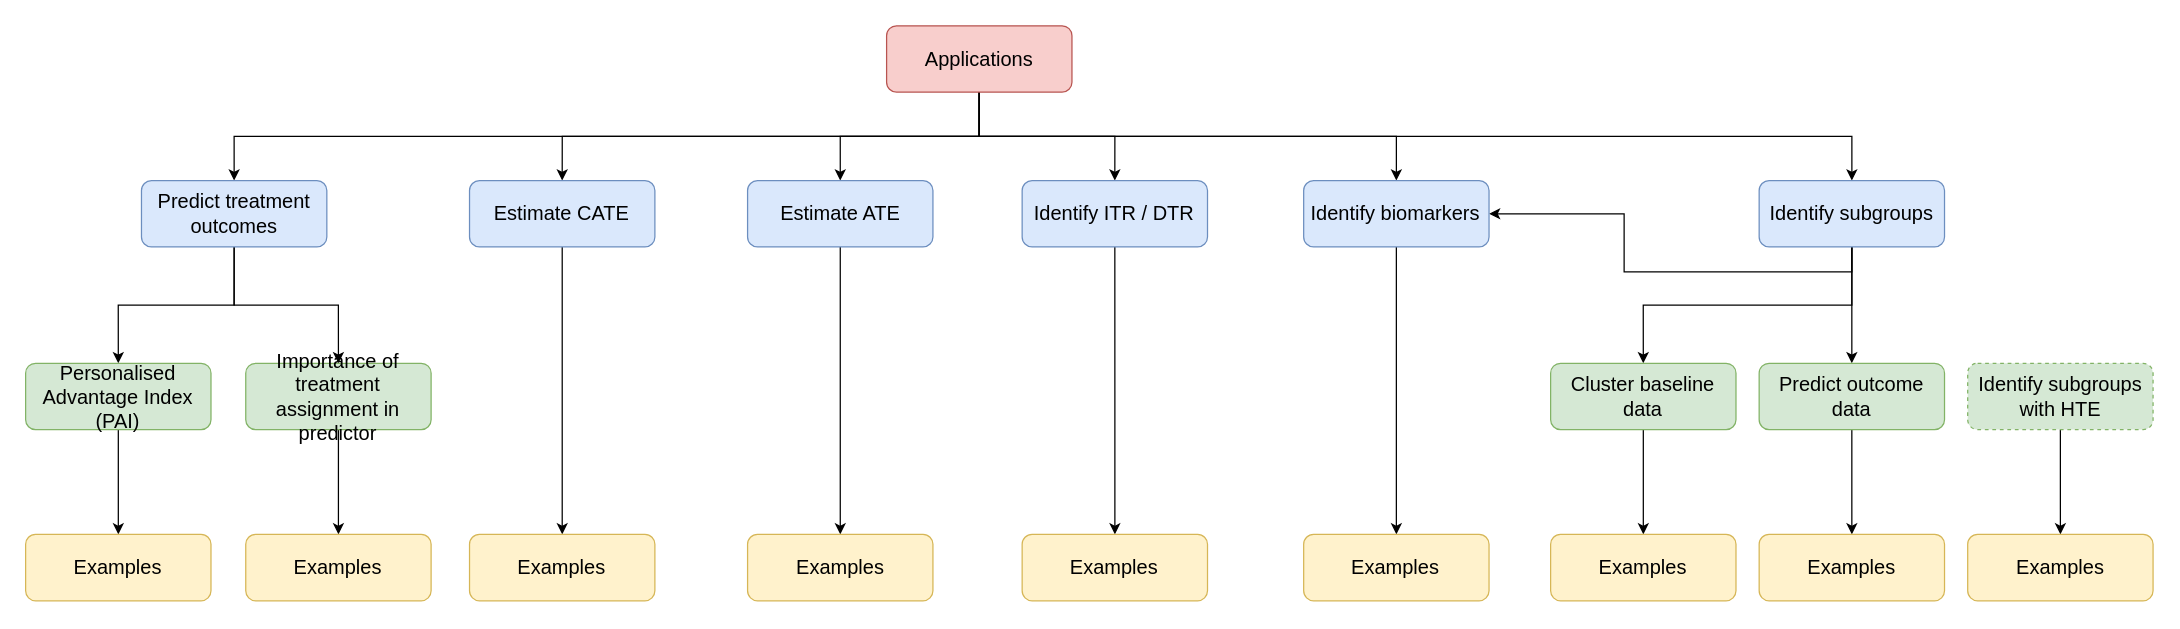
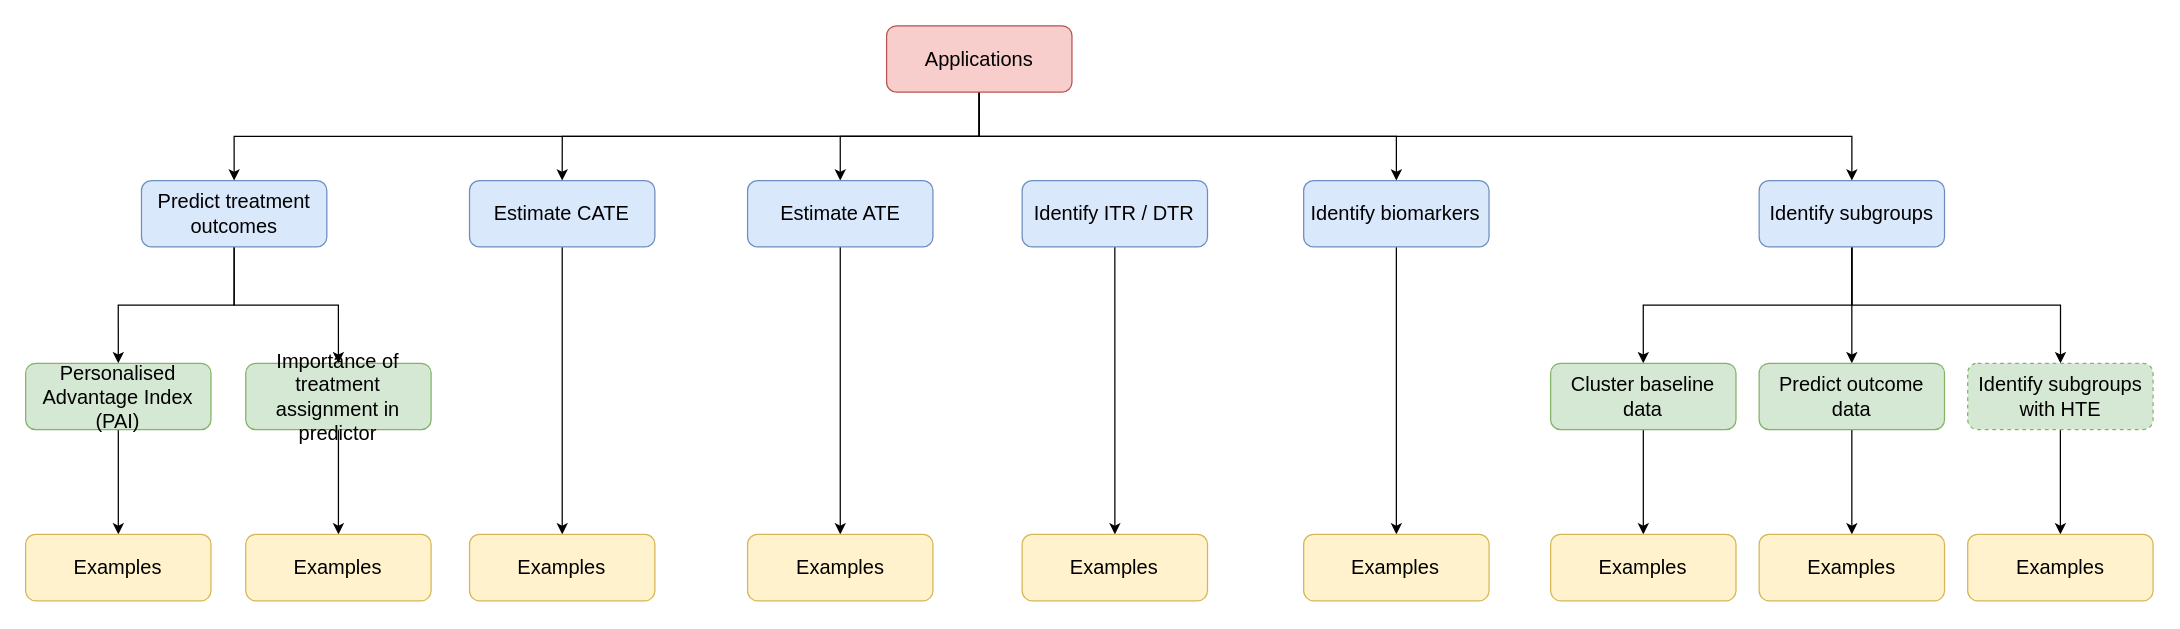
edge "Applications" -> "Identify ITR / DTR": removed
edge "Identify subgroups" -> "Identify biomarkers": now "Identify subgroups" -> "Identify subgroups with HTE"
